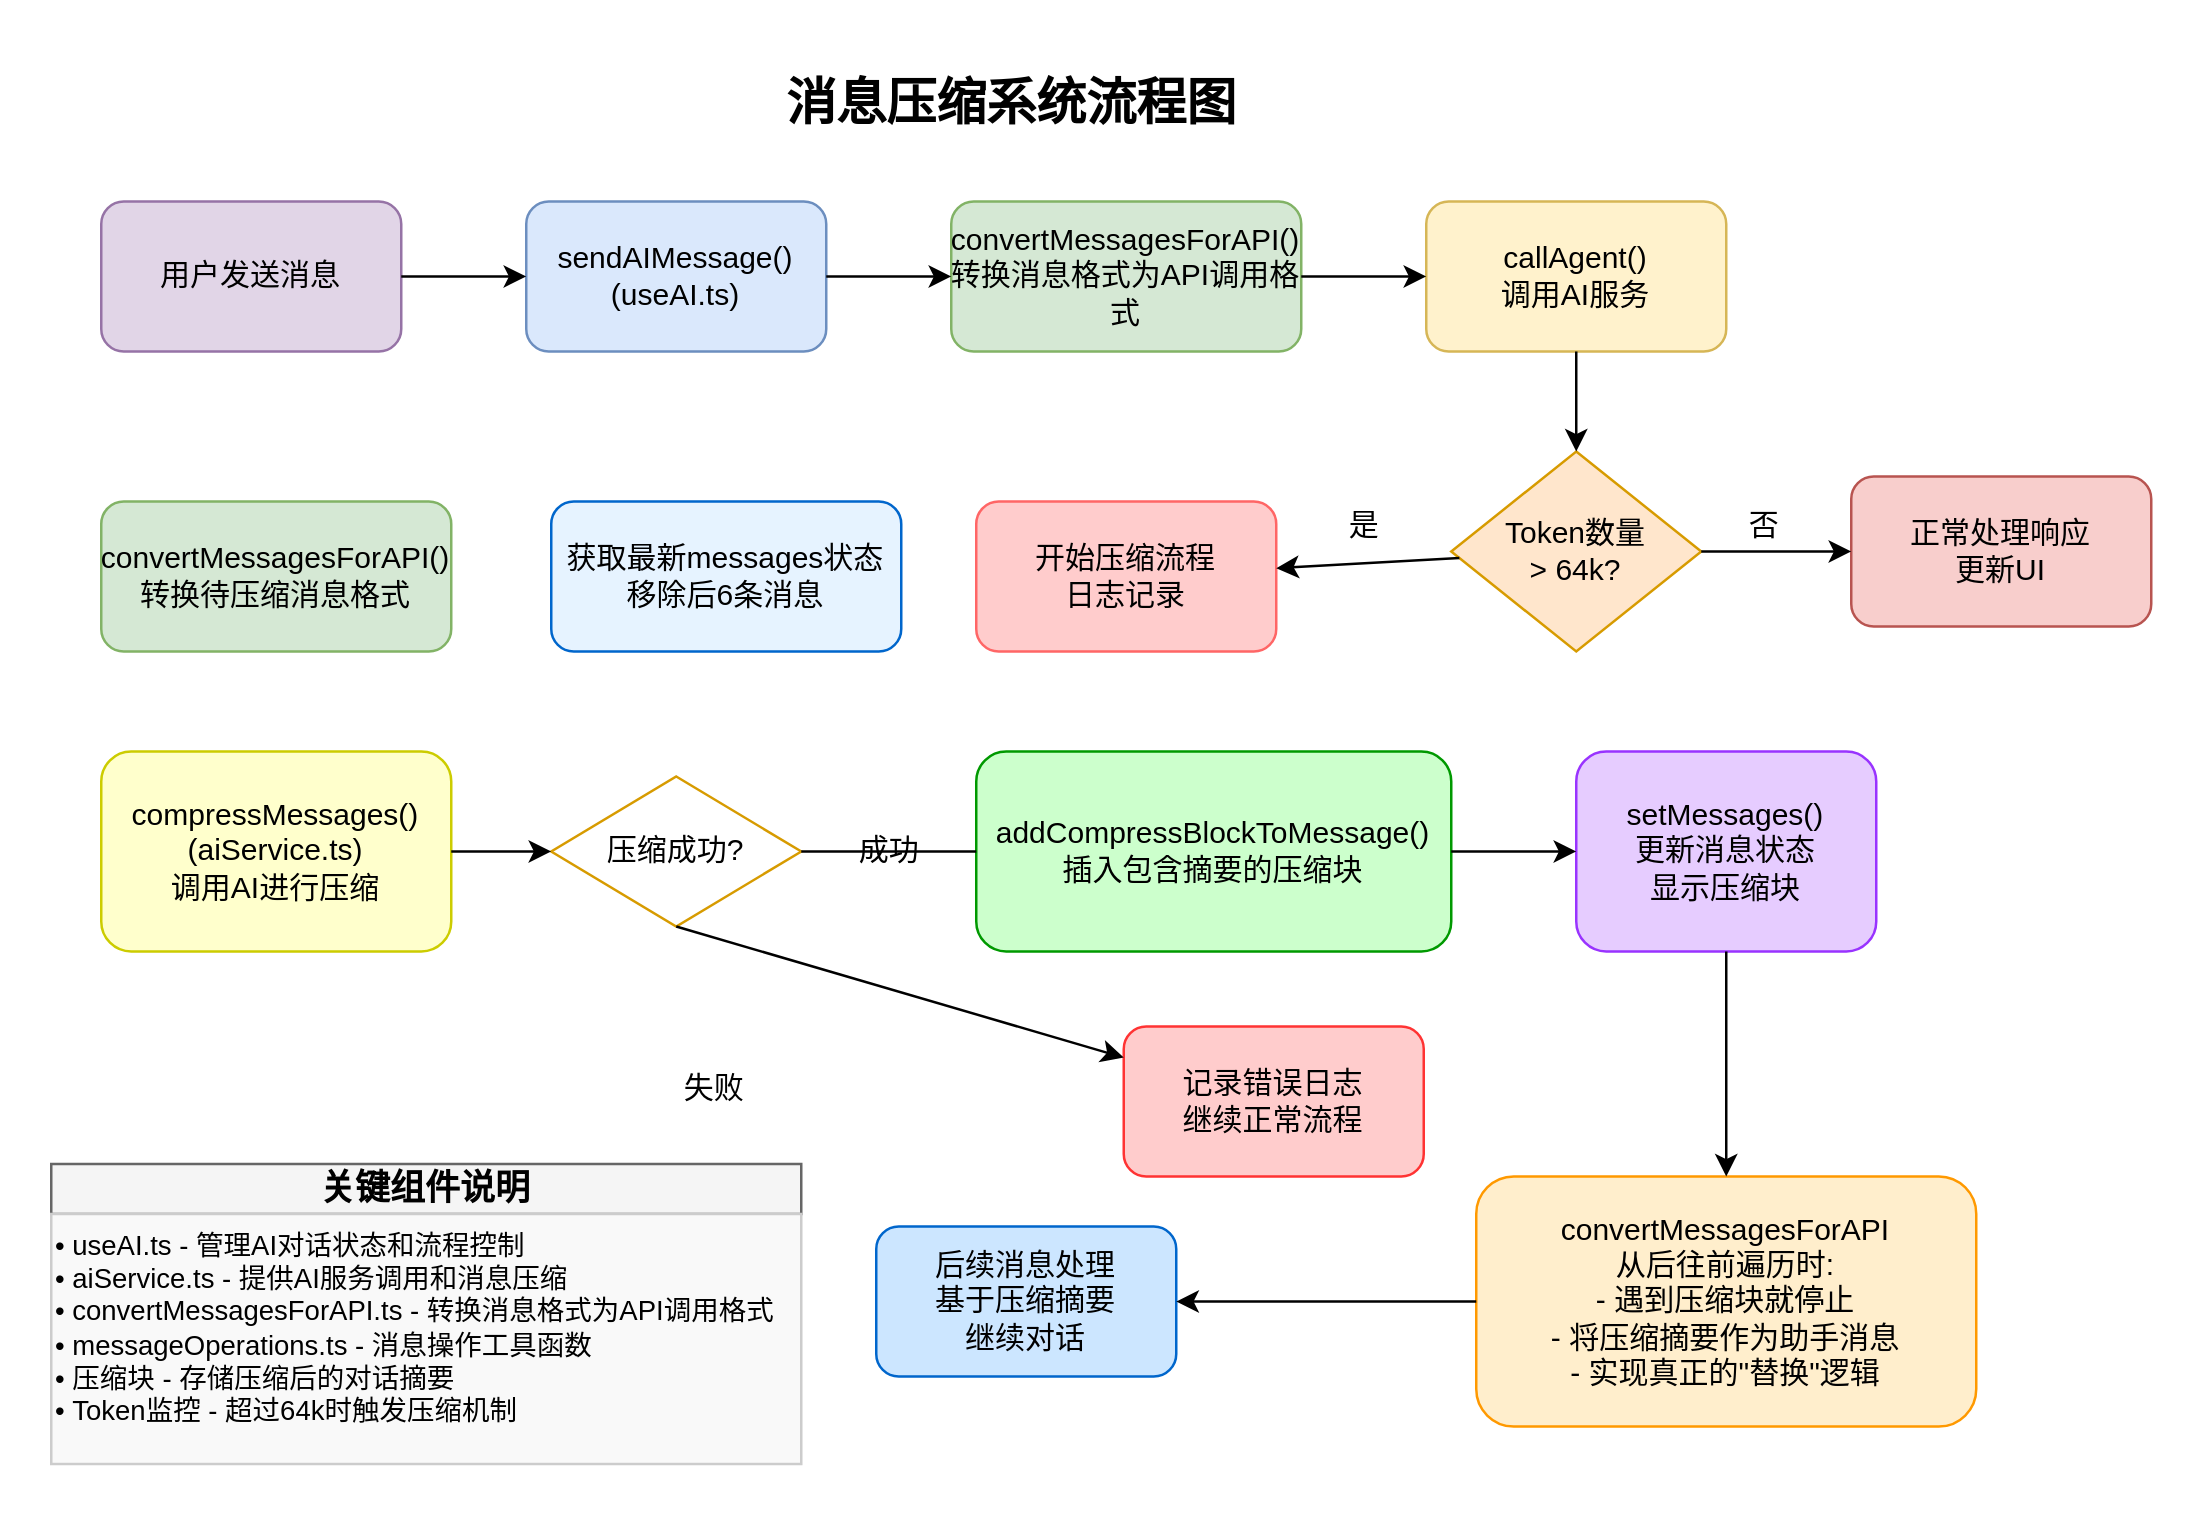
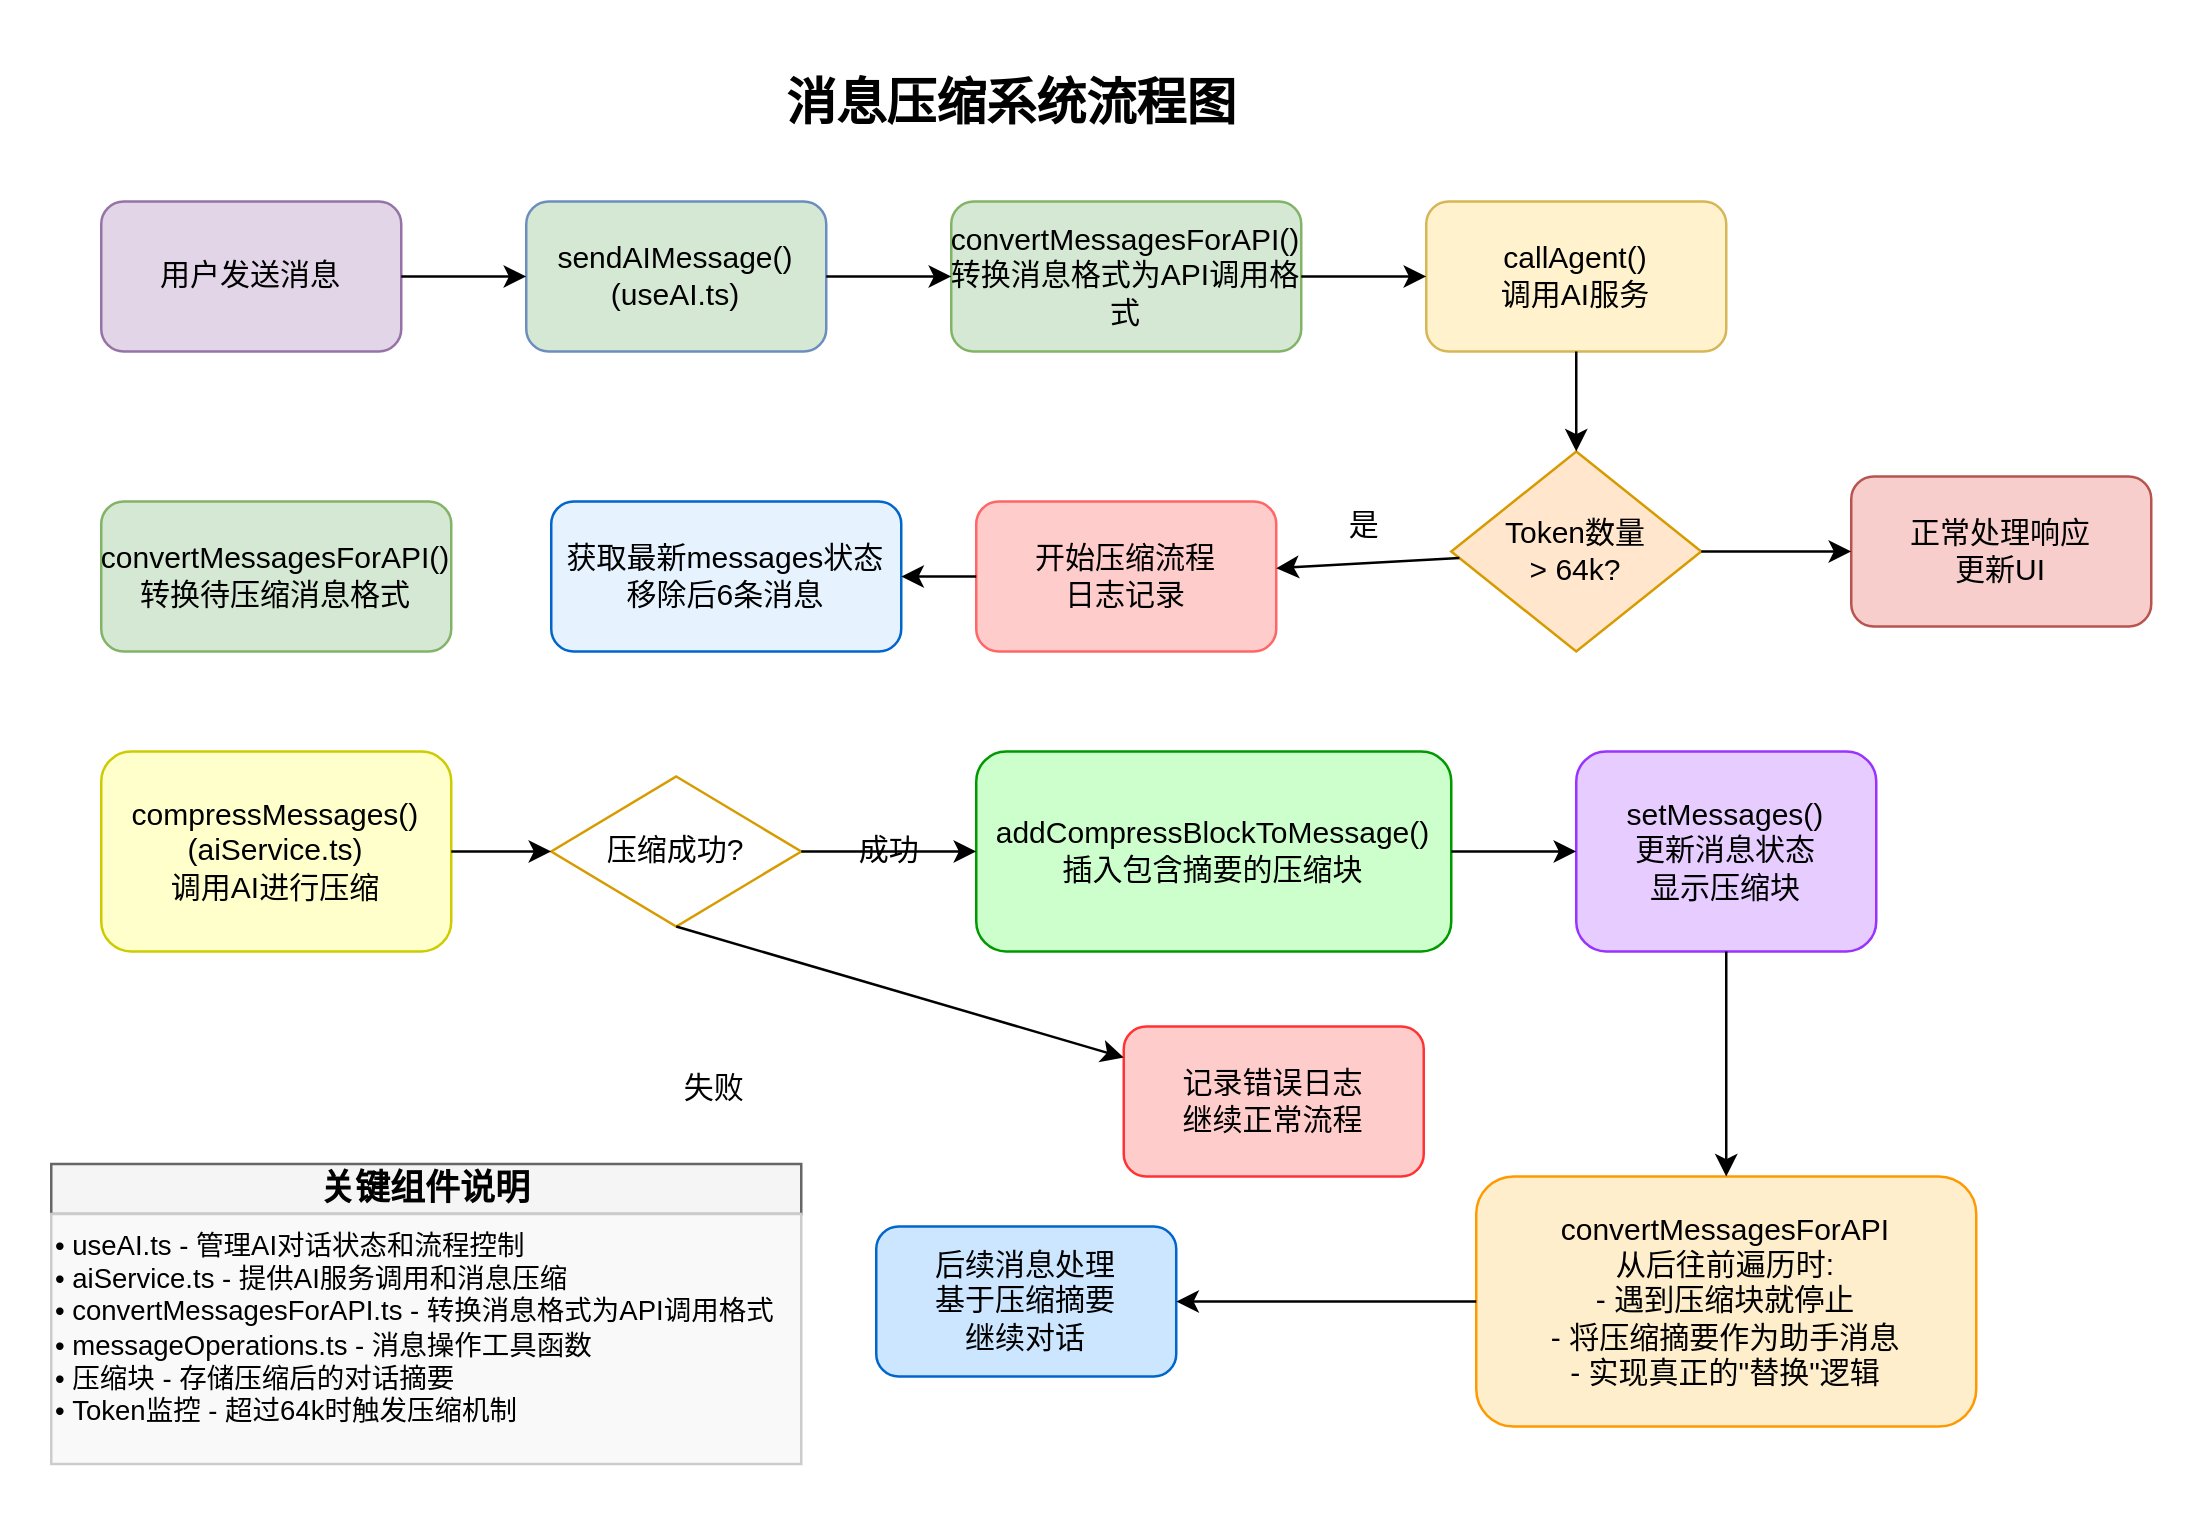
node "sendAIMessage() (useAI.ts)": fillcolor #dae8fc -> #d5e8d4
node "否": removed
edge "开始压缩流程 日志记录" -> "获取最新messages状态 移除后6条消息": added
edge "压缩成功?" -- "addCompressBlockToMessage() 插入包含摘要的压缩块": arrowhead none -> classic
